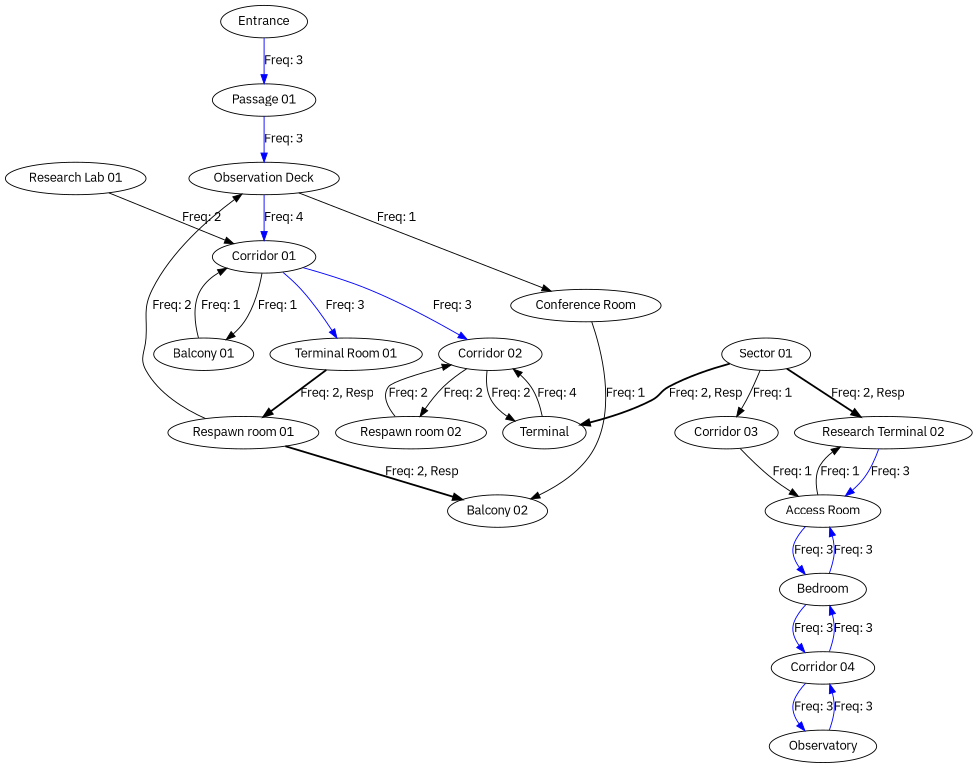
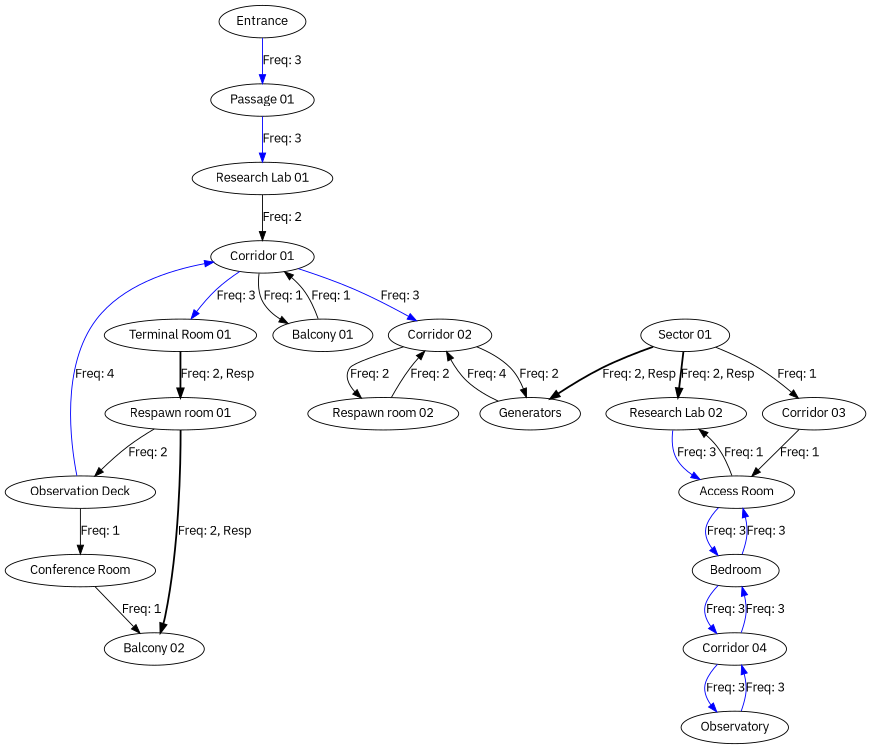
edge "Passage 01" -> "Observation Deck": now "Passage 01" -> "Research Lab 01"
node "Terminal": label "Terminal" -> "Generators"
node "Research Terminal 02": label "Research Terminal 02" -> "Research Lab 02"
